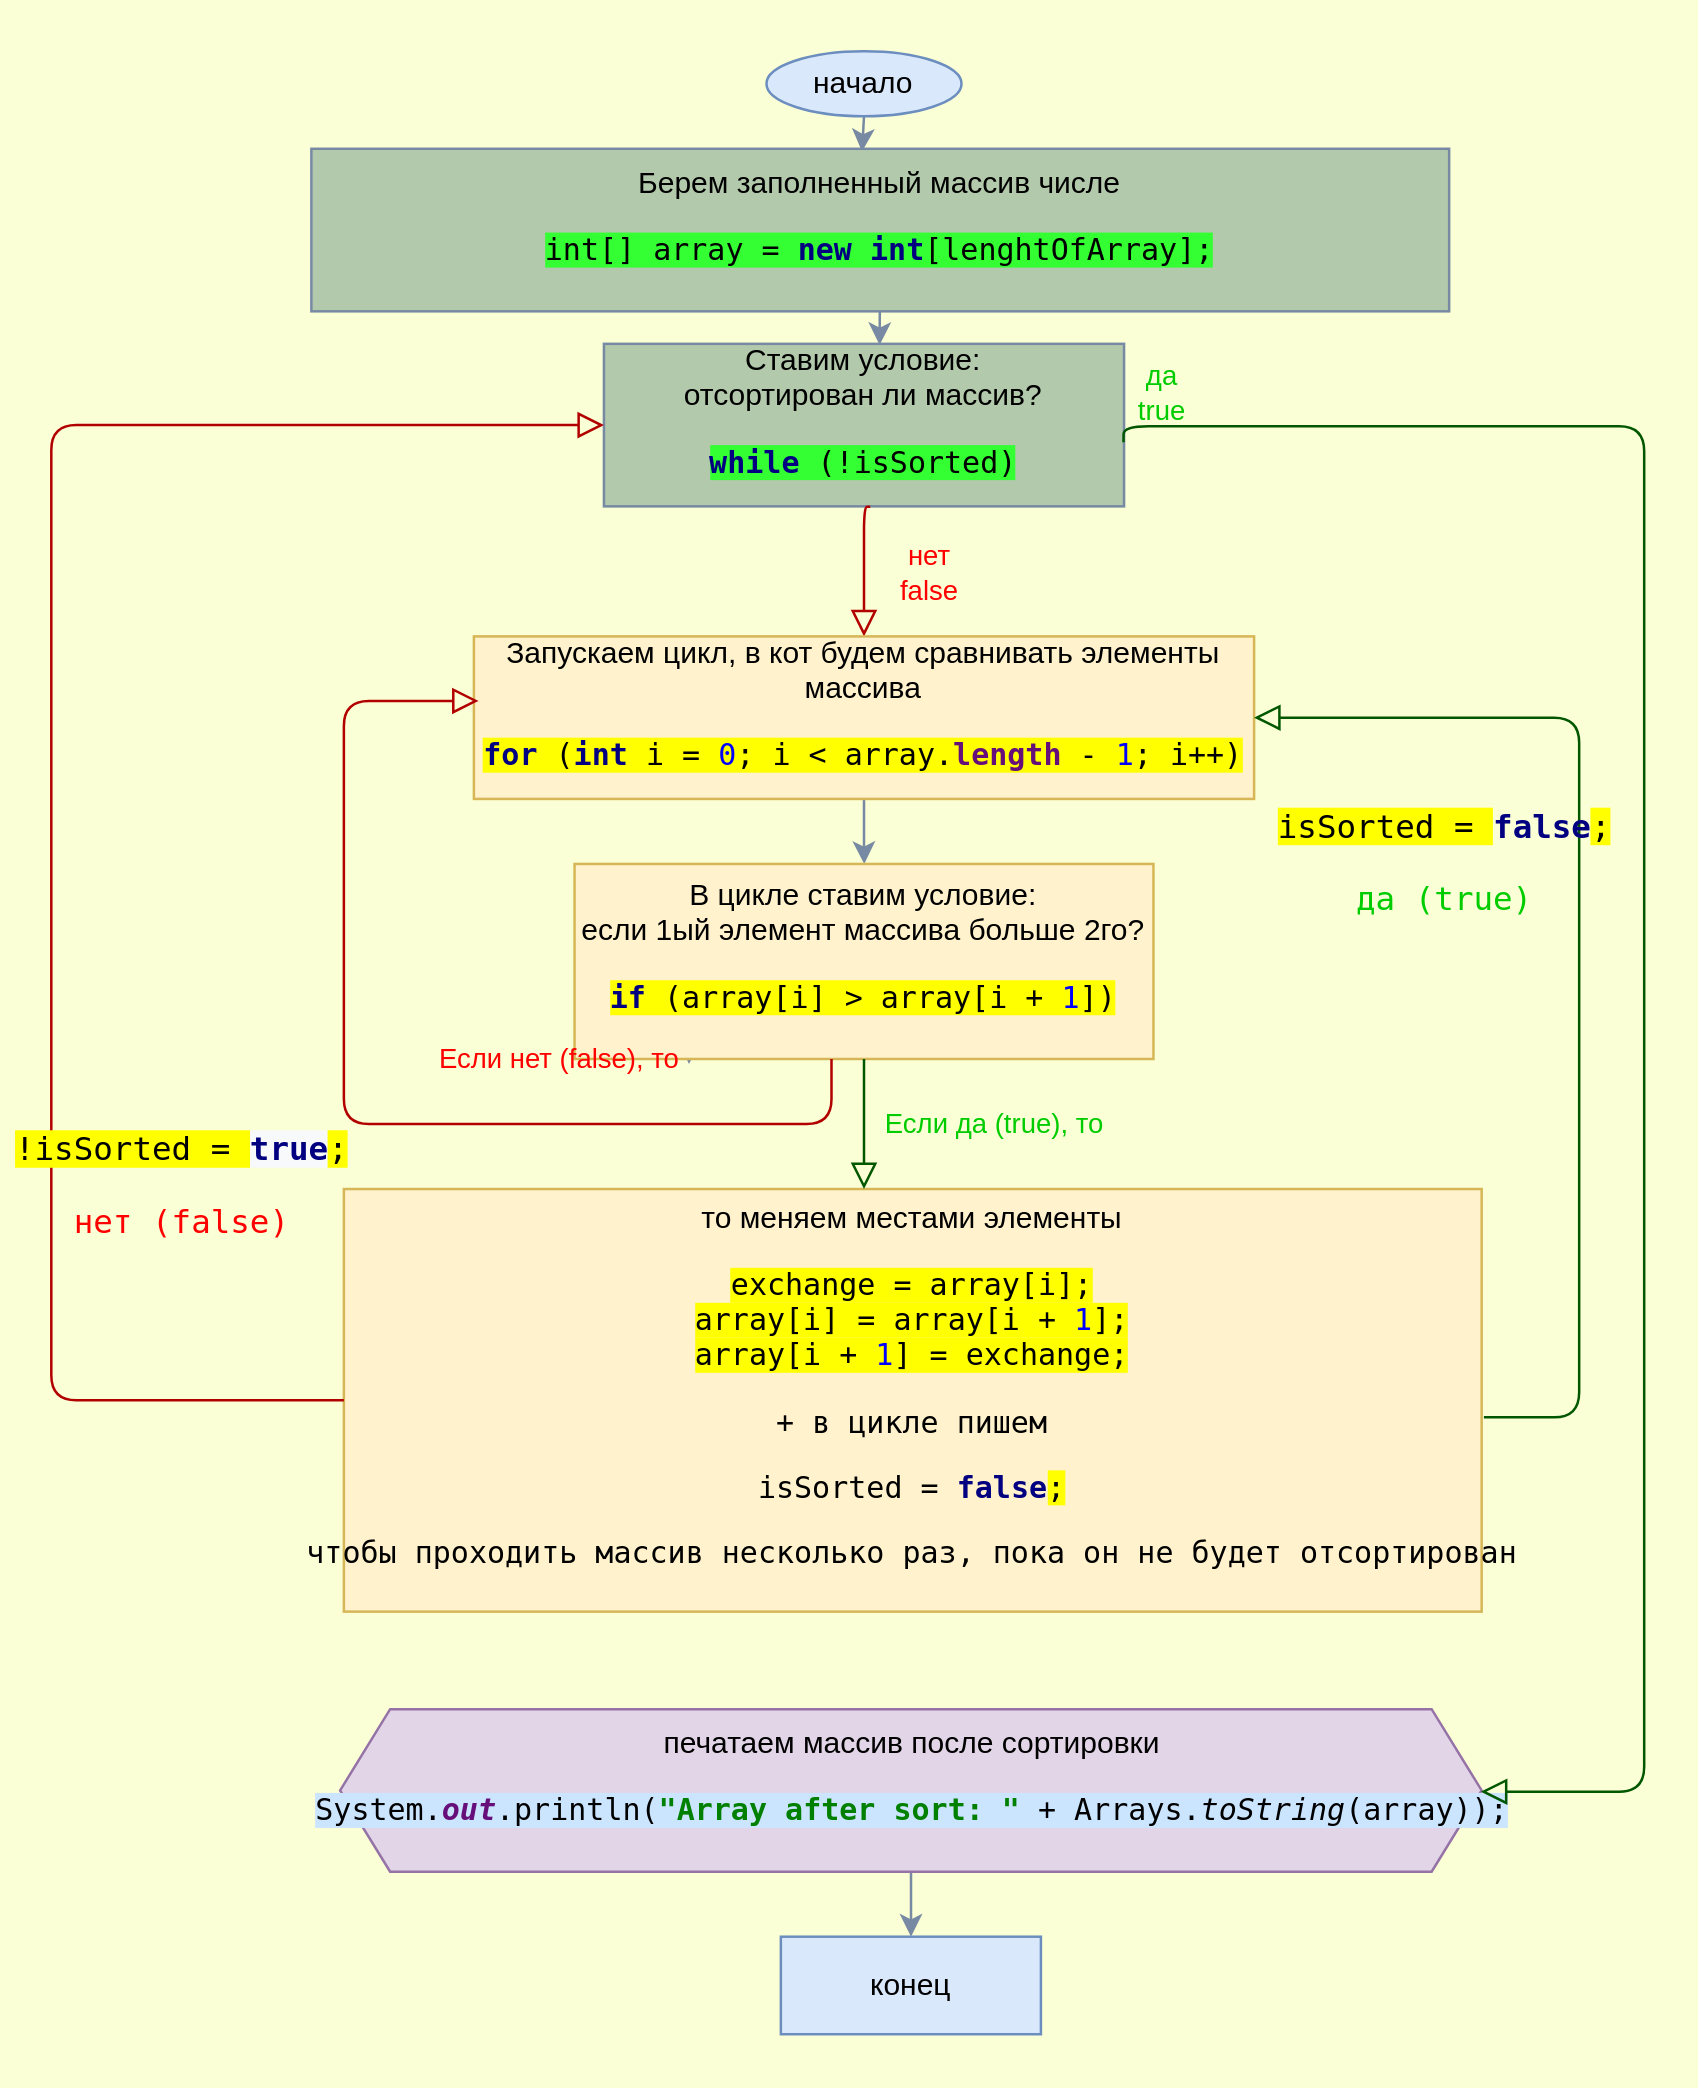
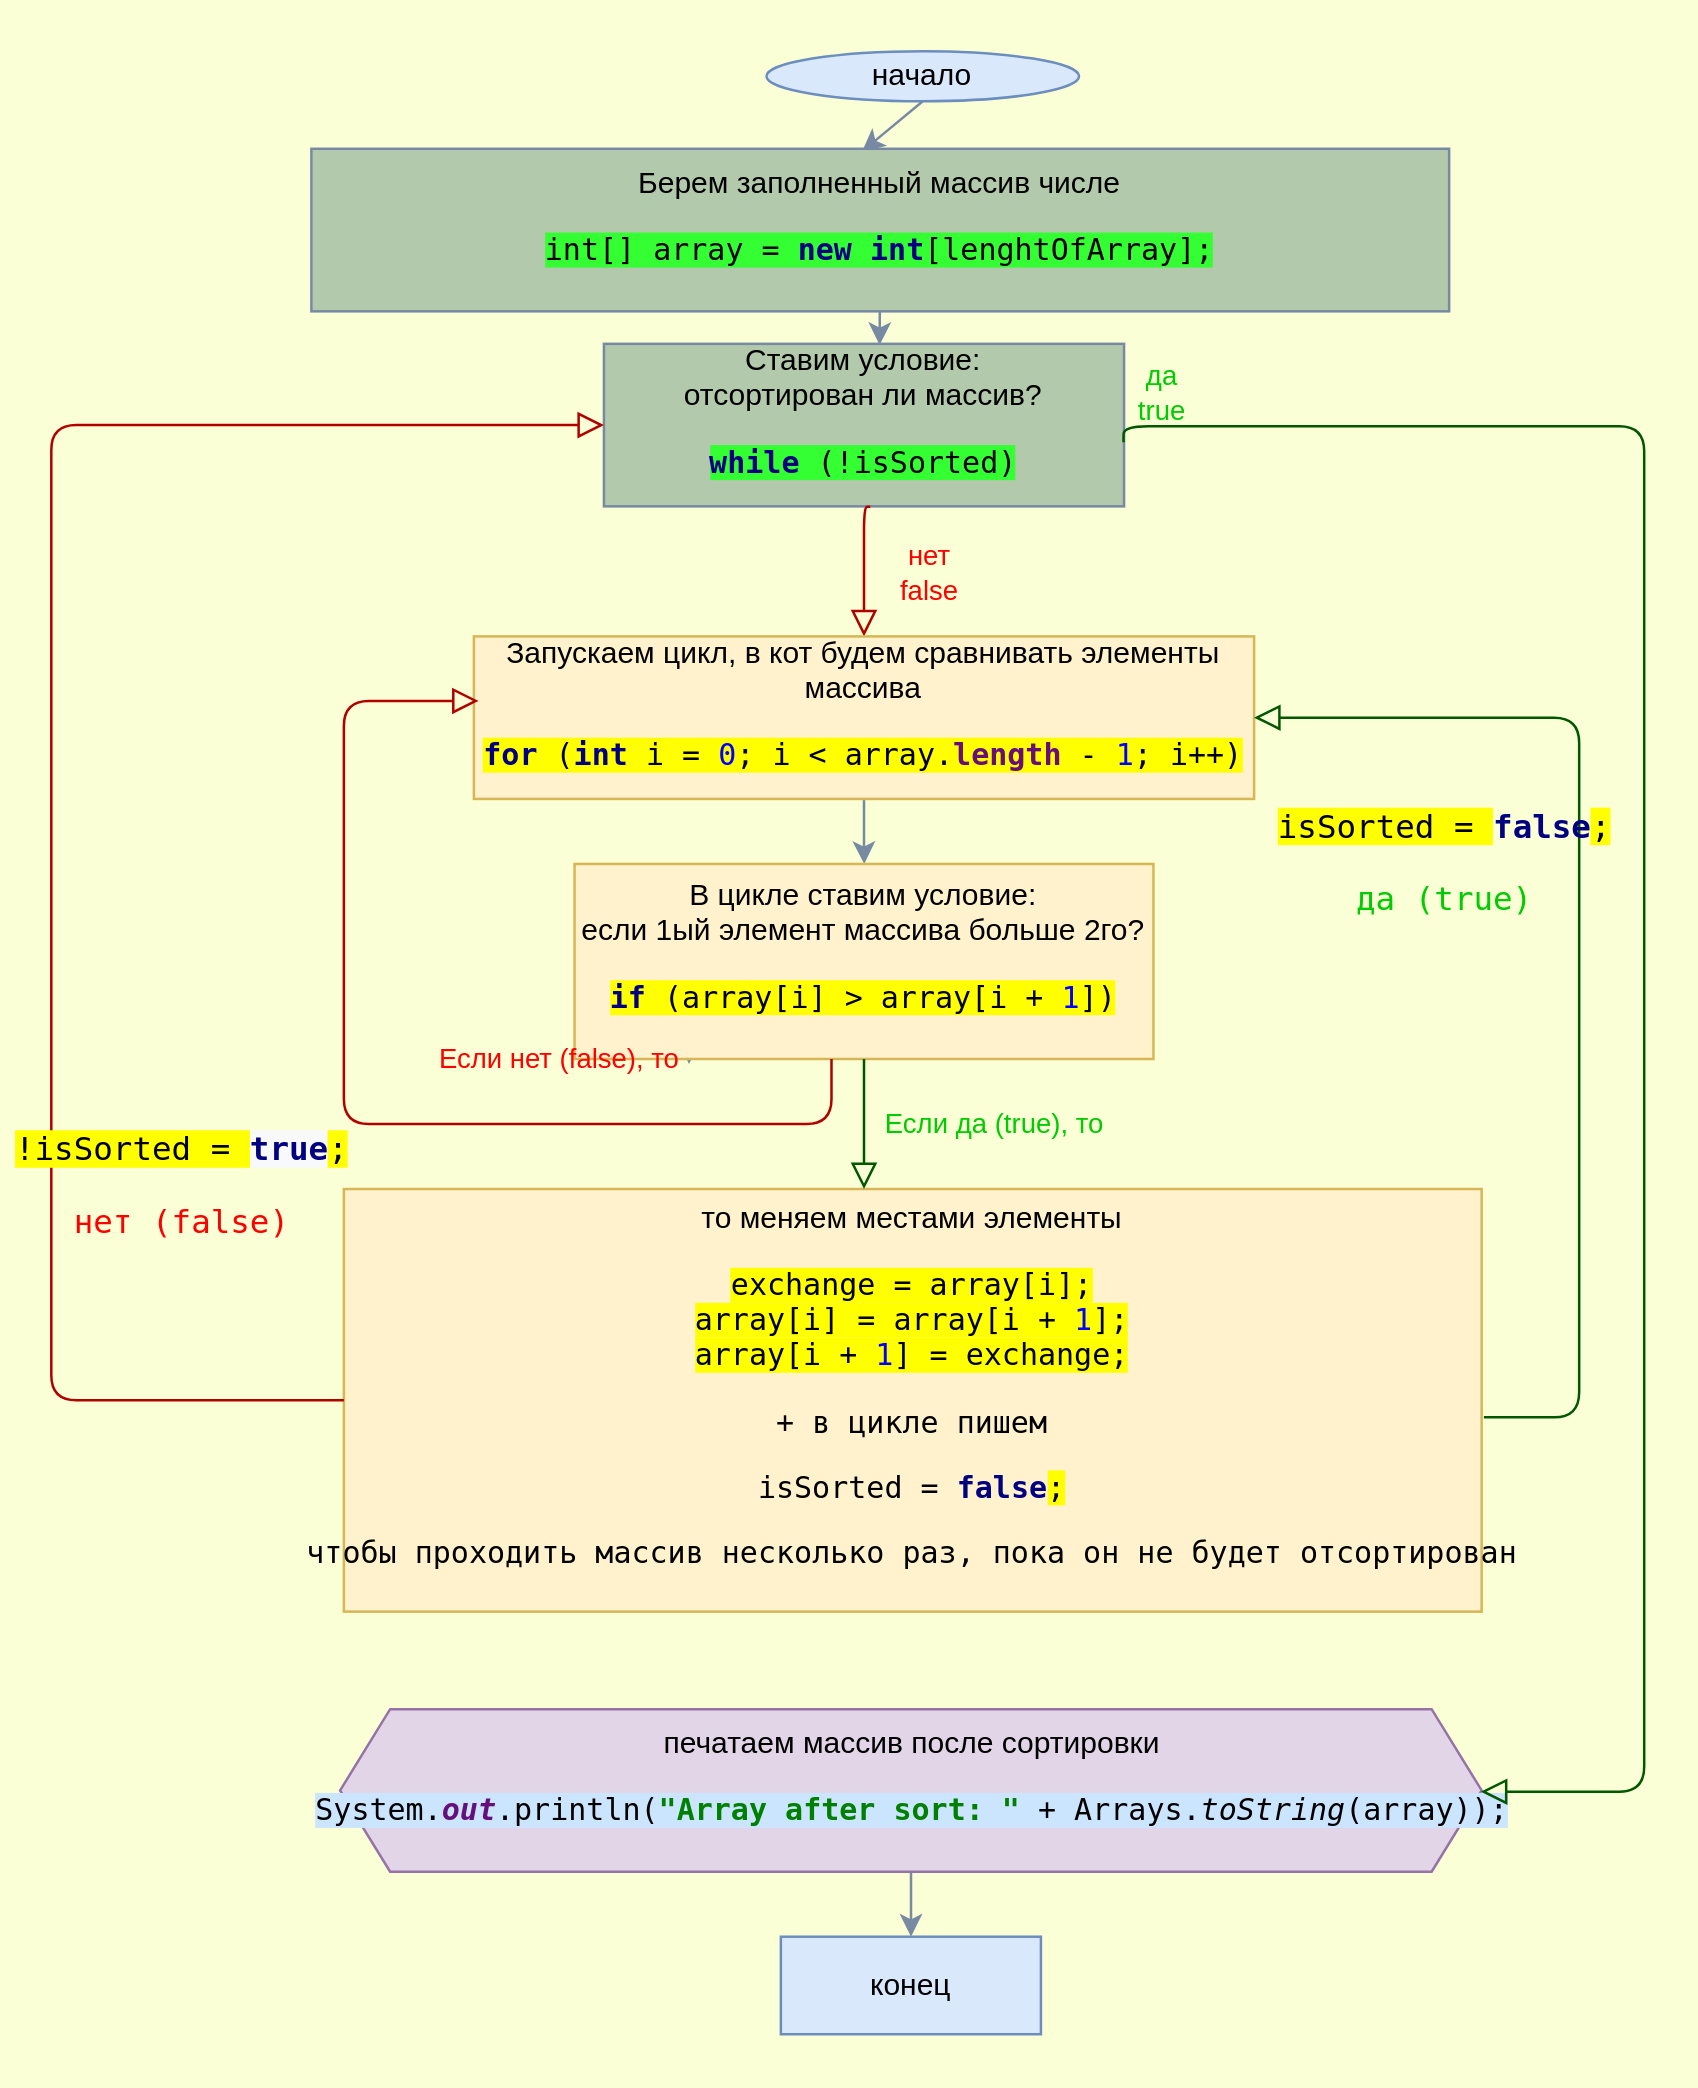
node "начало": size 195x65 -> 313x50
